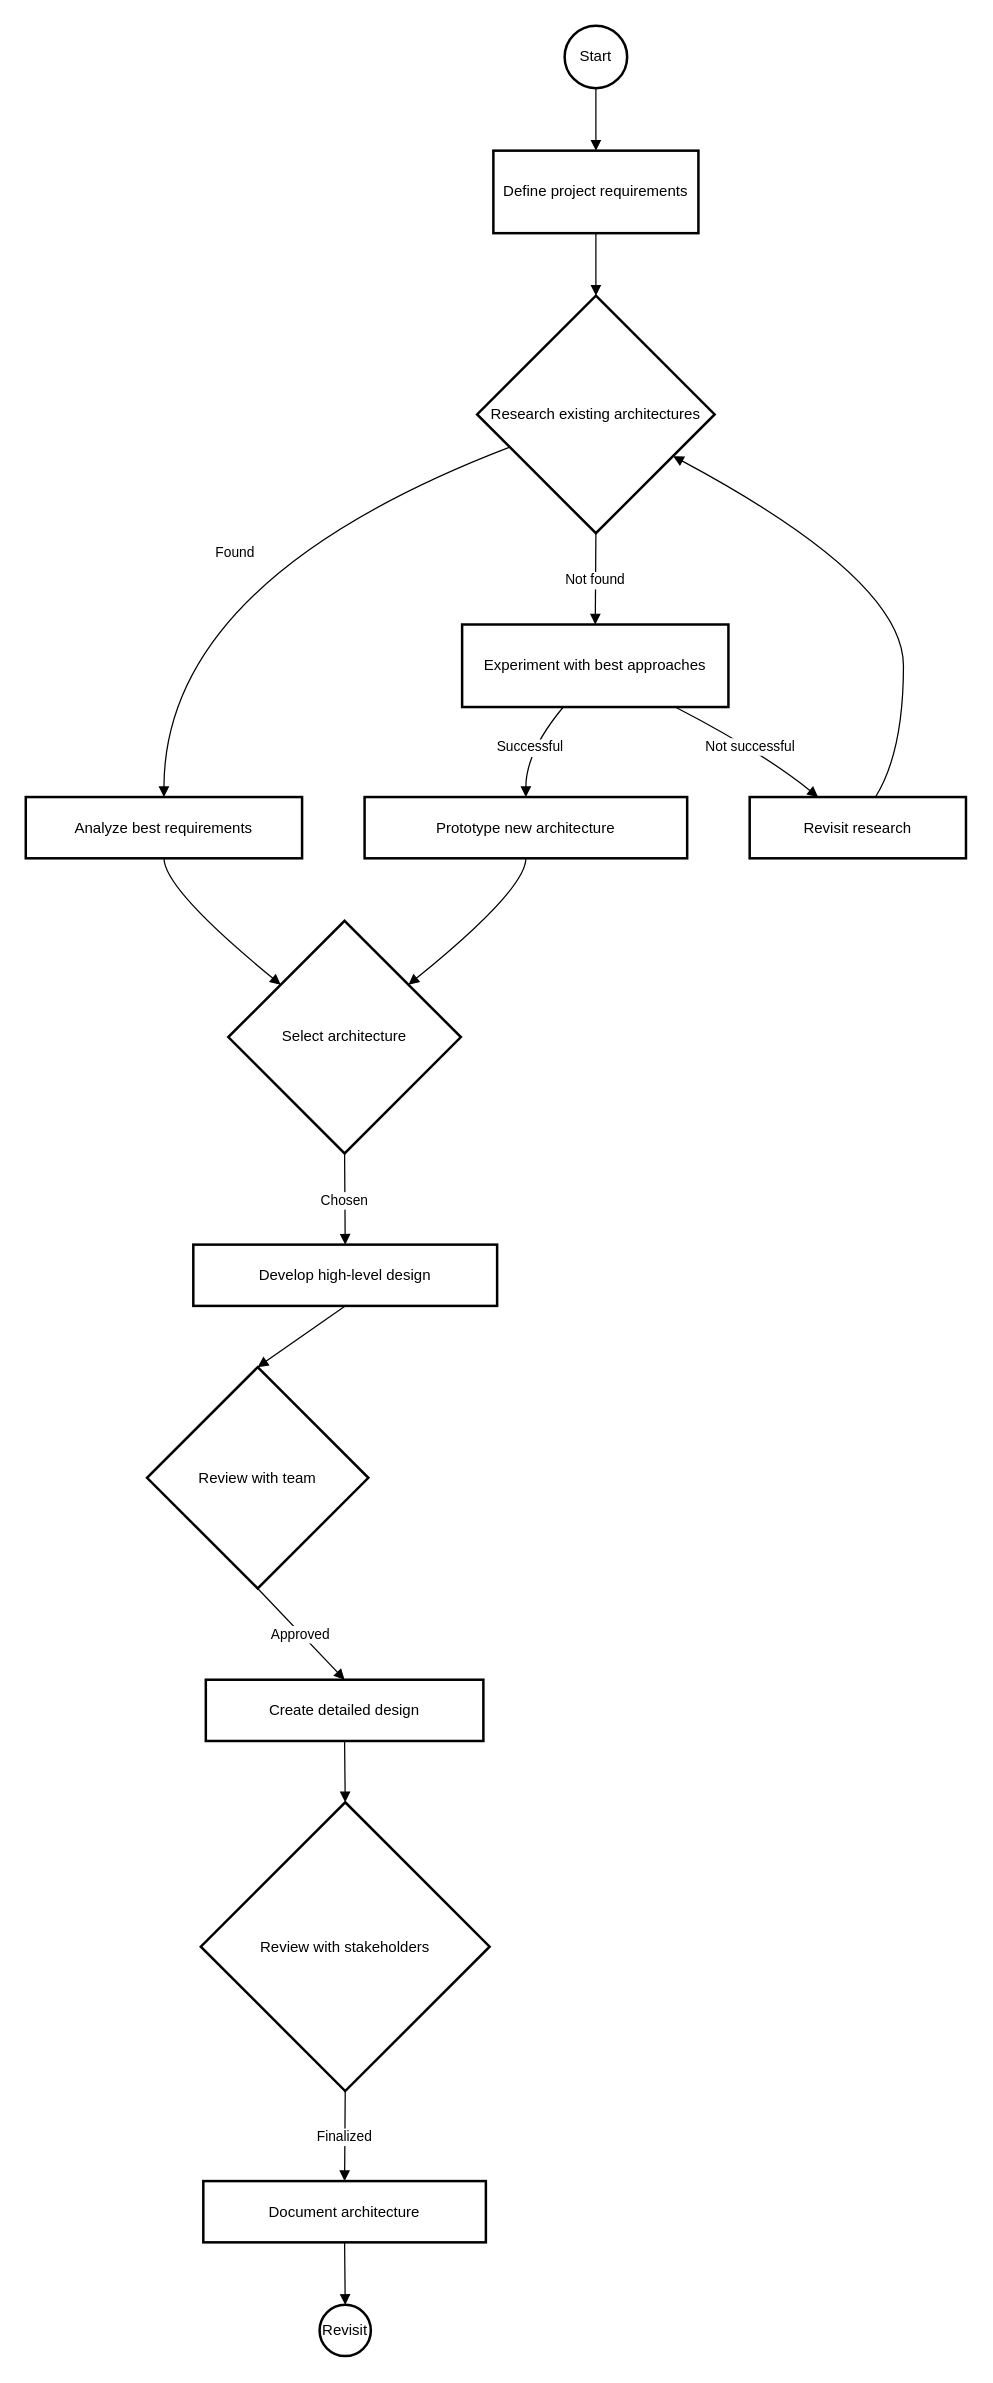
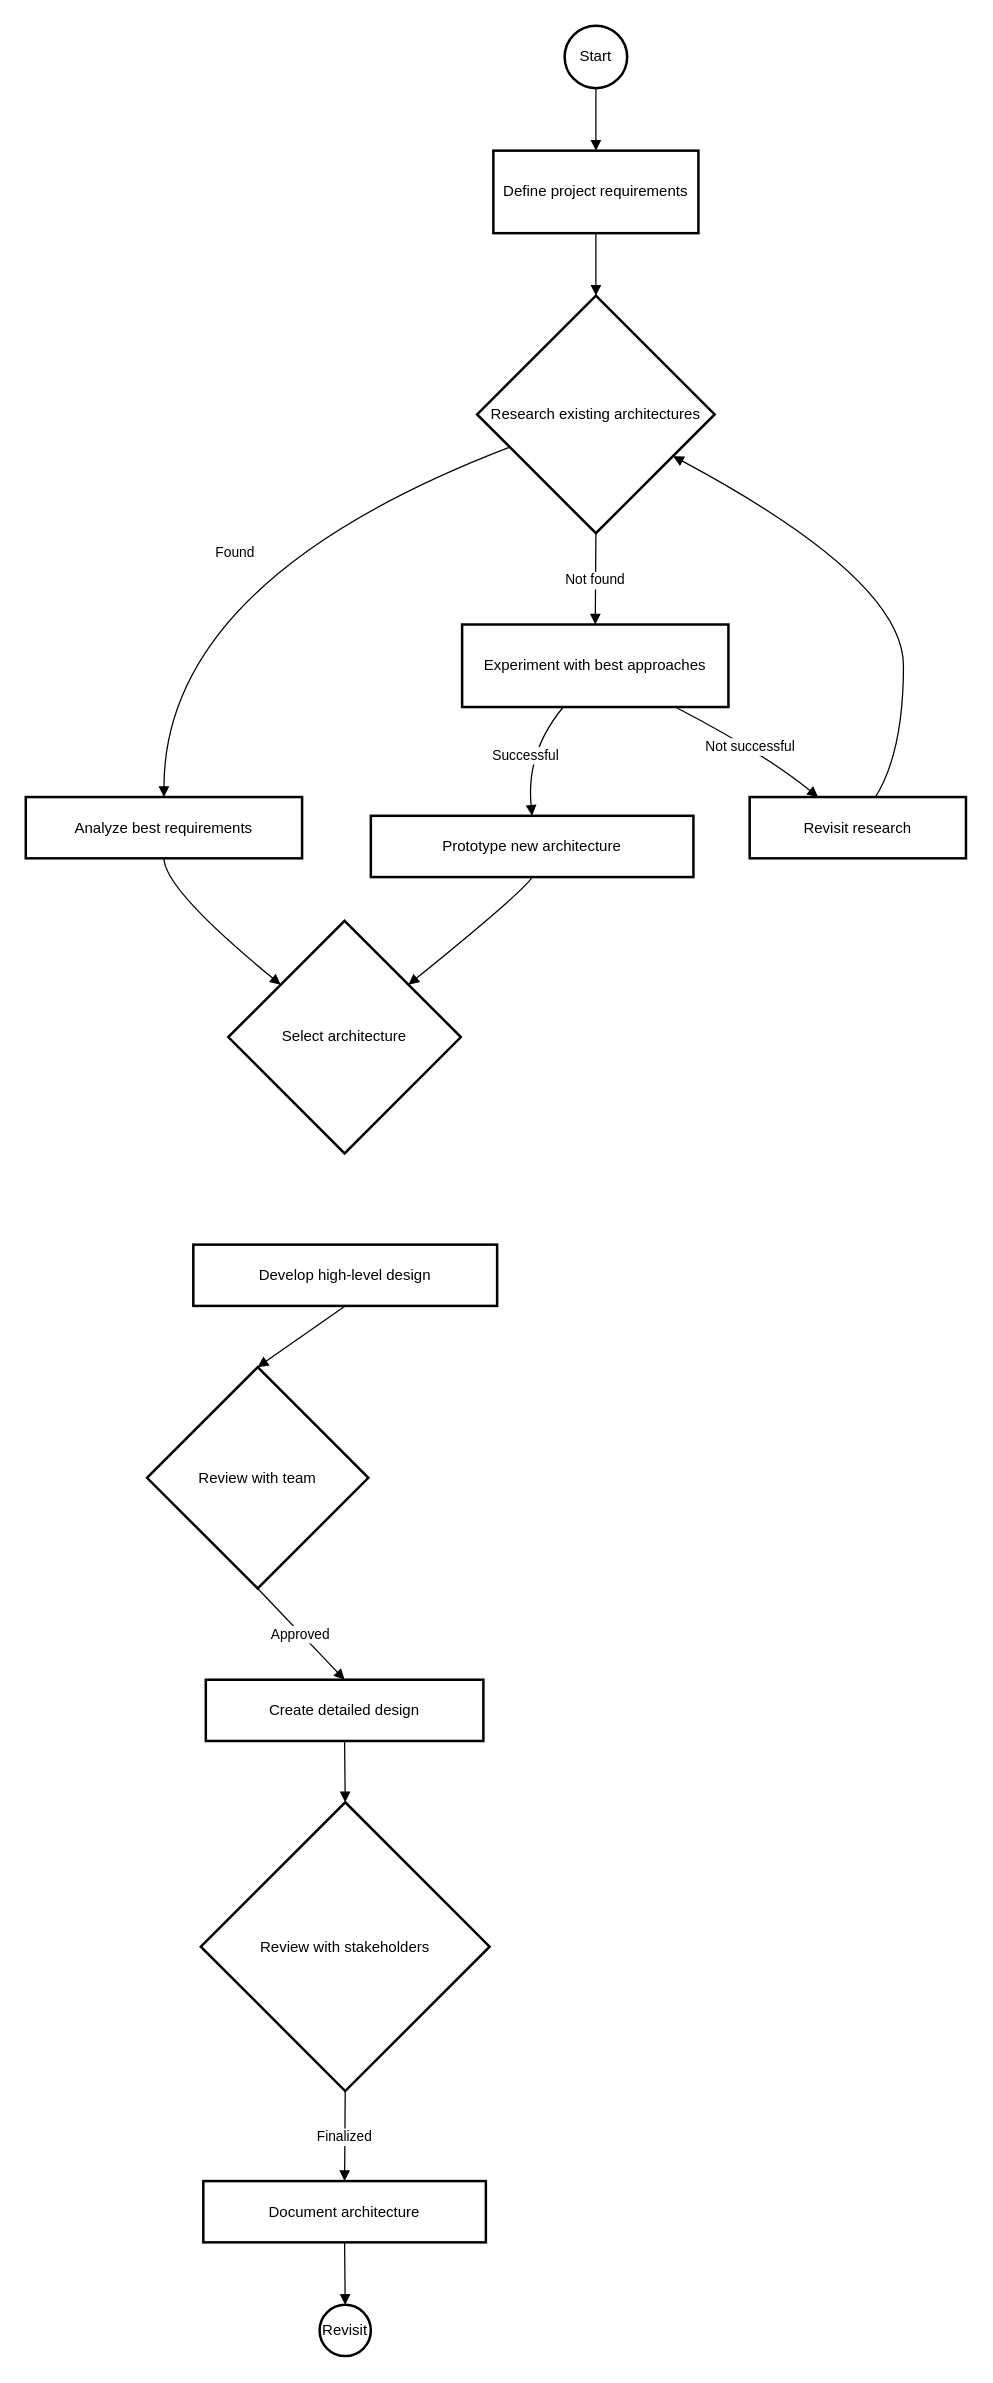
node "Prototype new architecture": moved (526, 828) -> (532, 846)
edge "Select architecture" -> "Develop high-level design": removed, label "Chosen"
